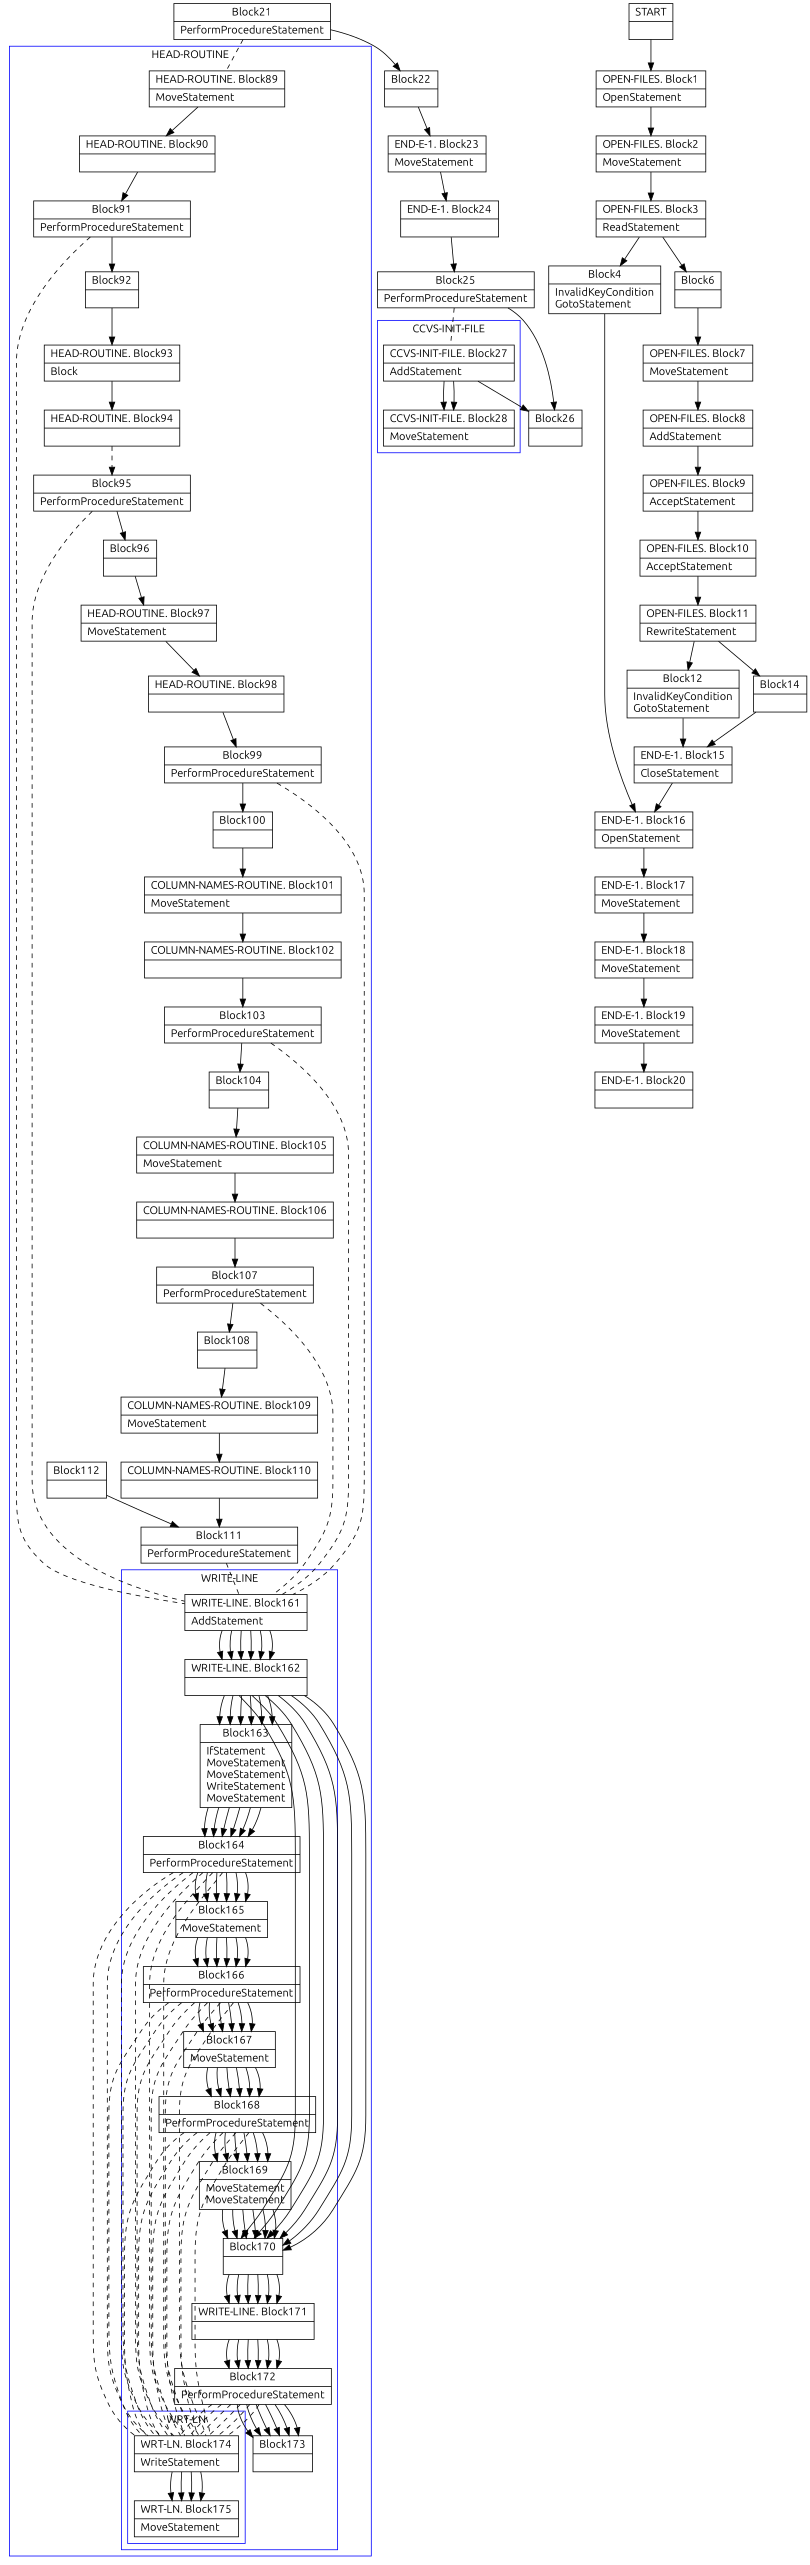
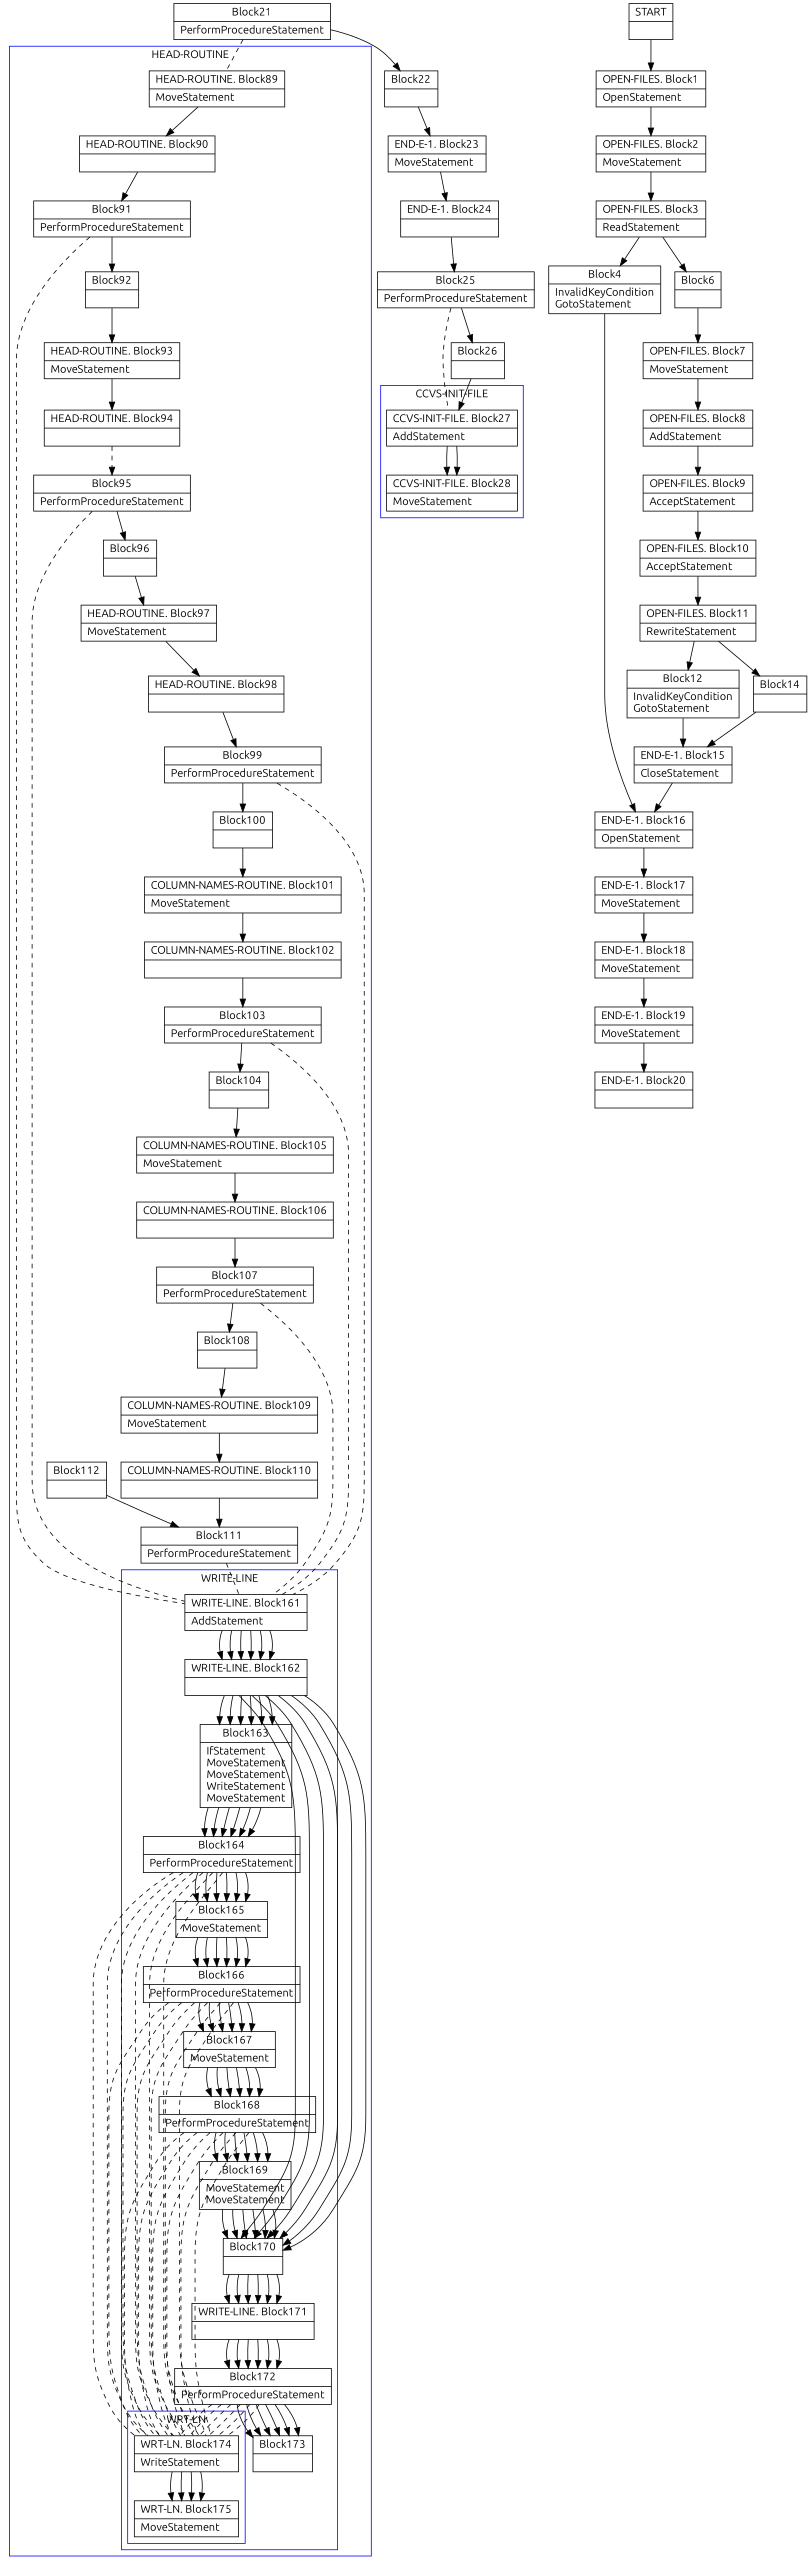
node "HEAD-ROUTINE. Block93": text "Block" -> "MoveStatement"
edge "CCVS-INIT-FILE. Block27" -> "Block26": reversed
